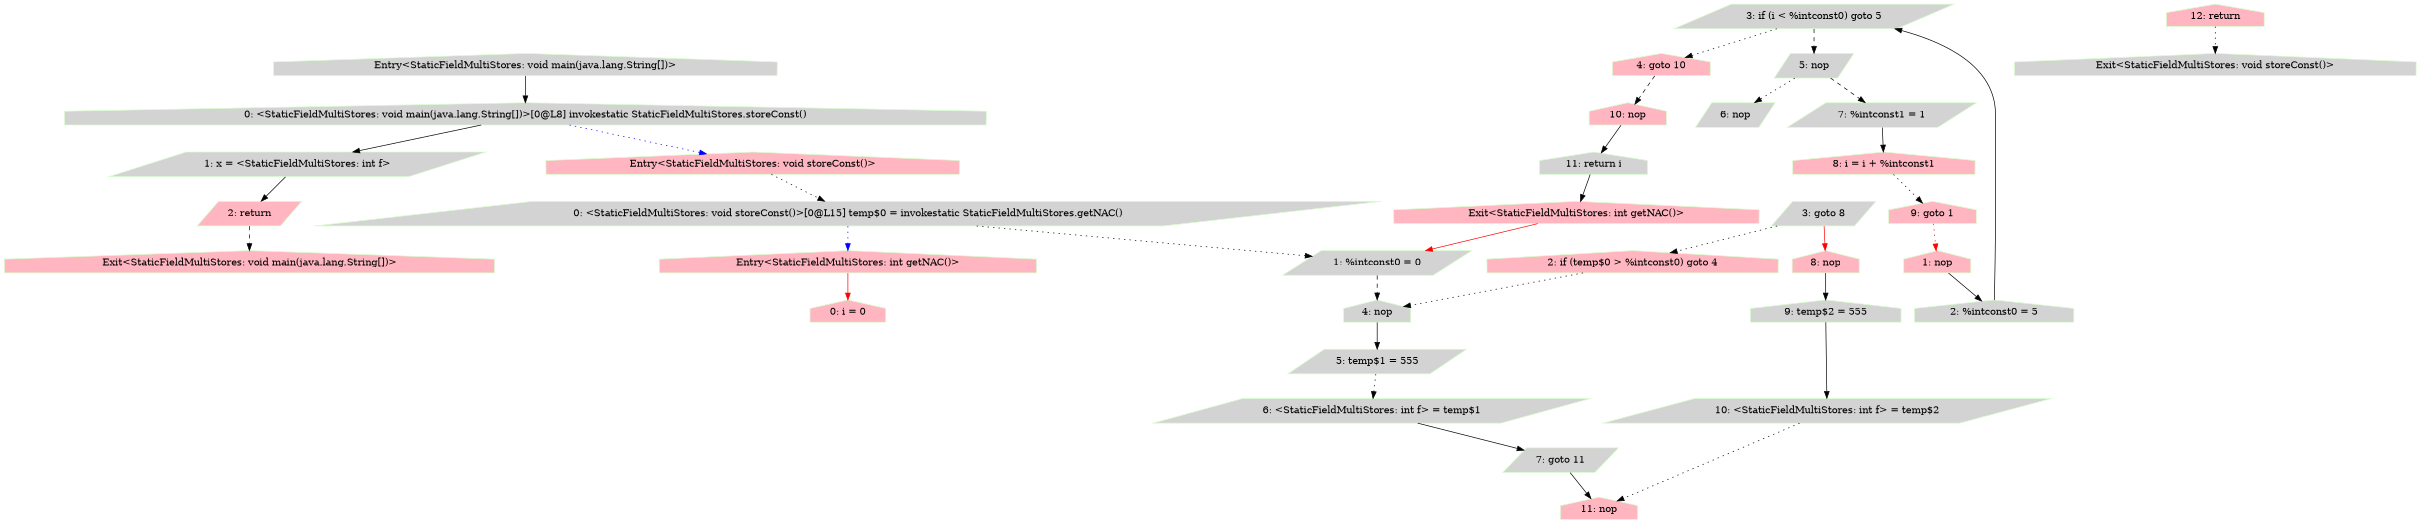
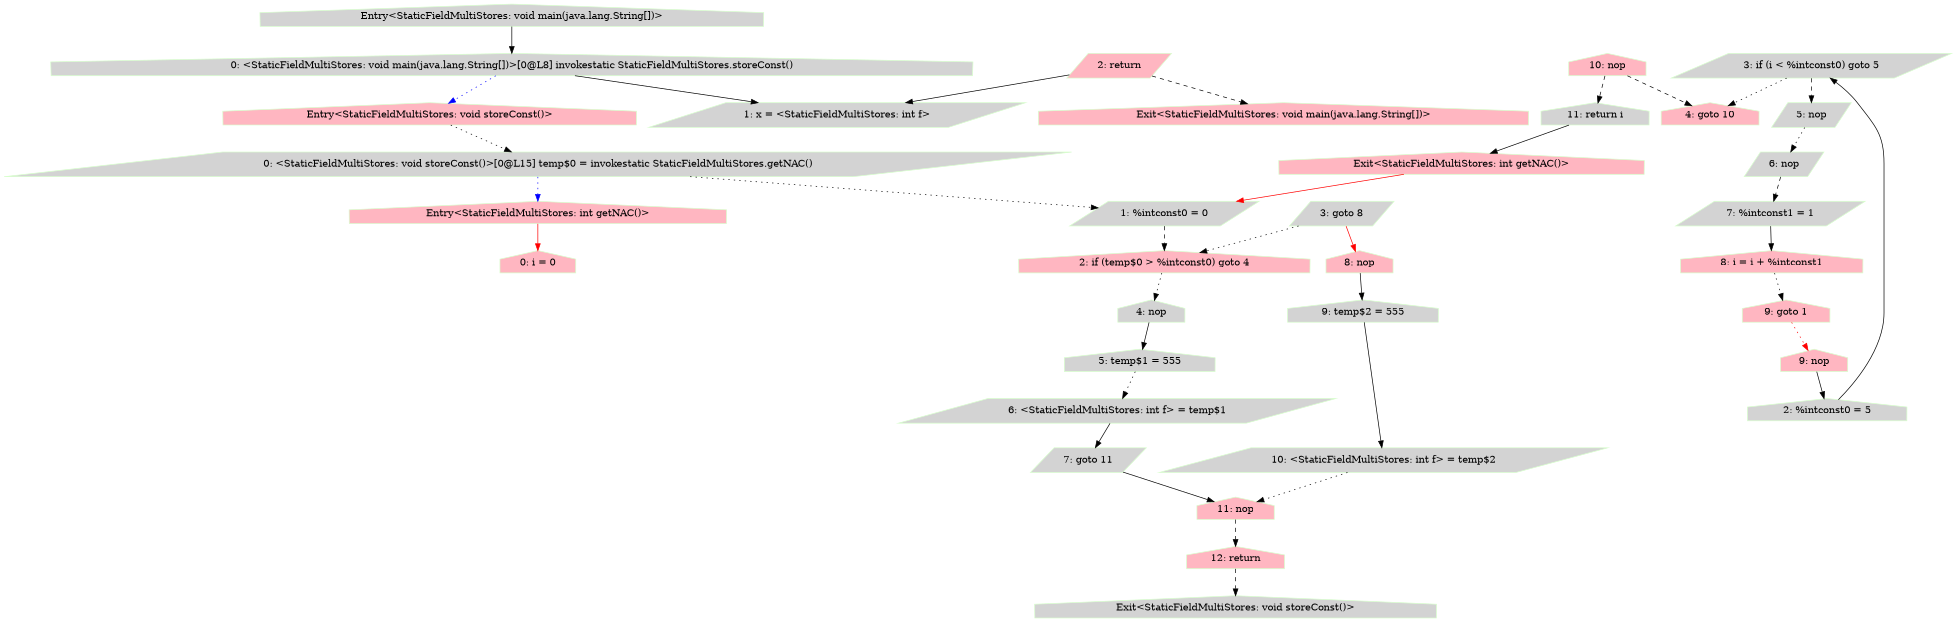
edge "12: return" -> "Exit<StaticFieldMultiStores: void storeConst()>": style dotted -> dashed
edge "4: goto 10" -> "10: nop": reversed
edge "5: nop" -> "7: %intconst1 = 1": now "6: nop" -> "7: %intconst1 = 1"
edge "10: nop" -> "11: return i": style solid -> dashed
edge "1: x = <StaticFieldMultiStores: int f>" -> "2: return": reversed
node "1: nop": label "1: nop" -> "9: nop"
edge "1: %intconst0 = 0" -> "4: nop": now "1: %intconst0 = 0" -> "2: if (temp$0 > %intconst0) goto 4"
node "5: temp$1 = 555": shape parallelogram -> house
edge "11: nop" -> "12: return": added
